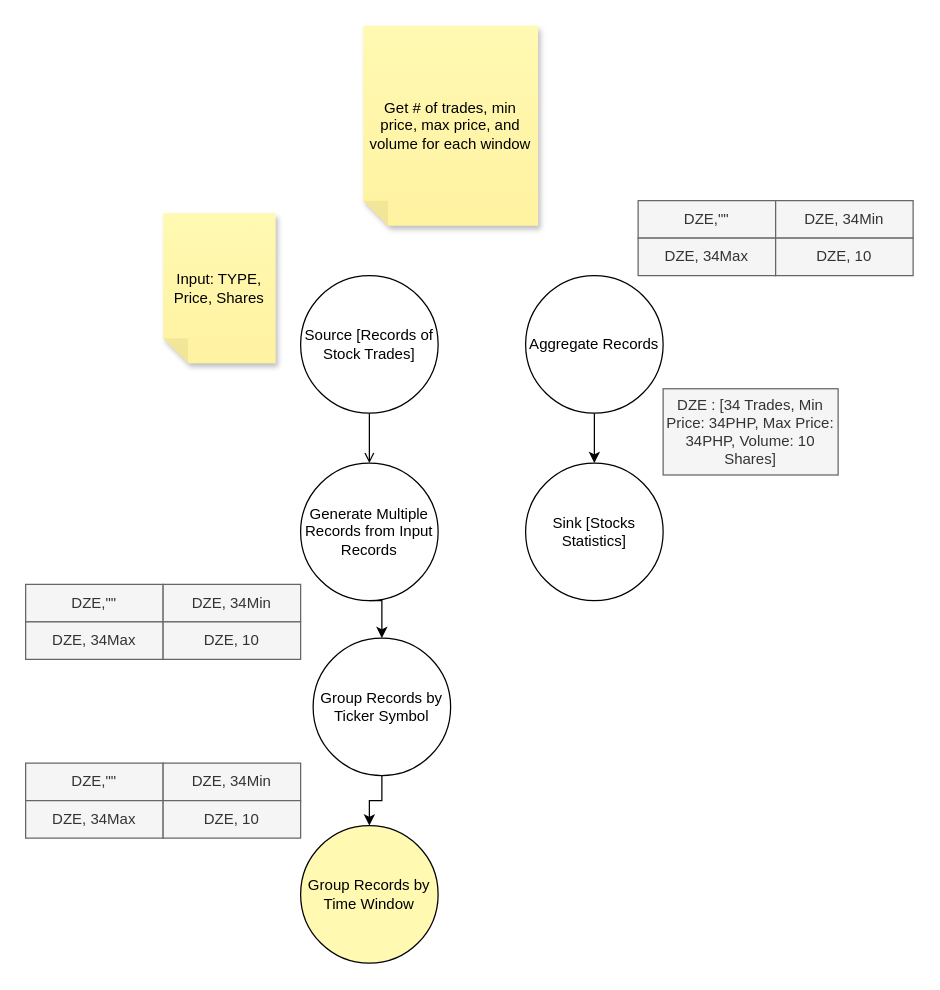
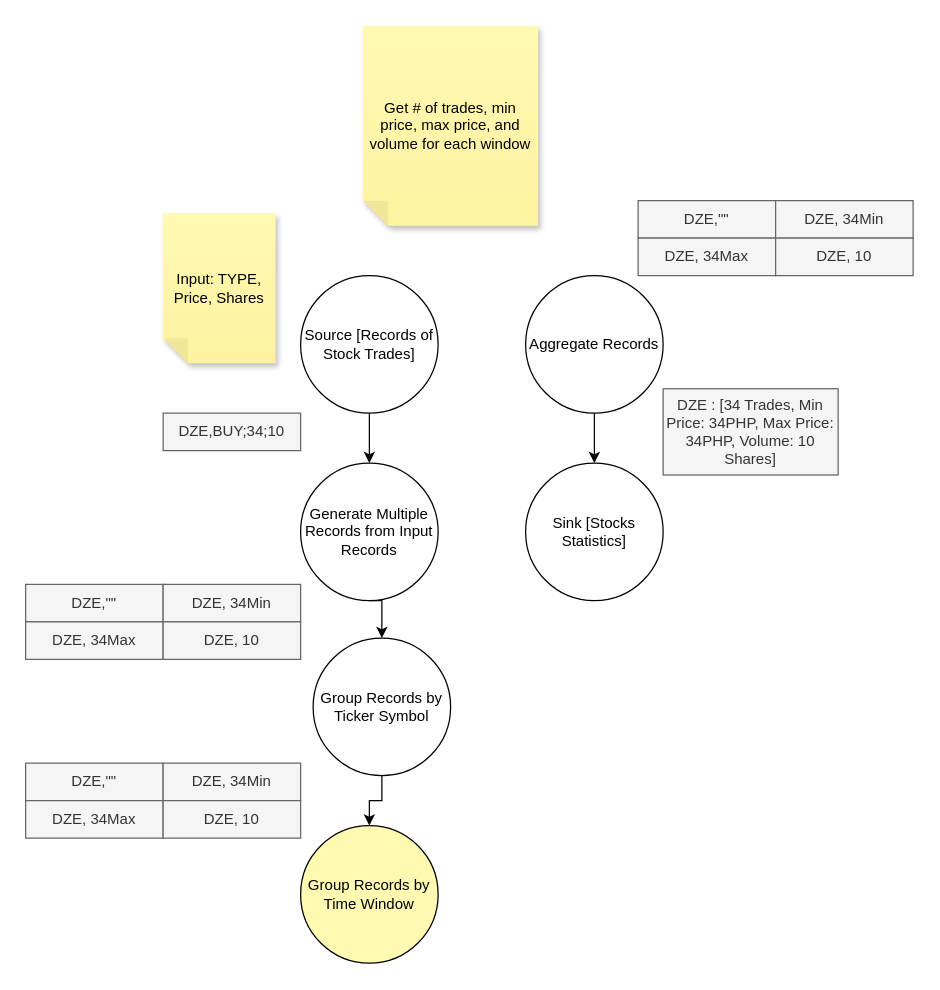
node "DZE,BUY;34;10": added
edge "Source [Records of Stock Trades]" -> "Generate Multiple Records from Input Records": arrowhead open -> classic
